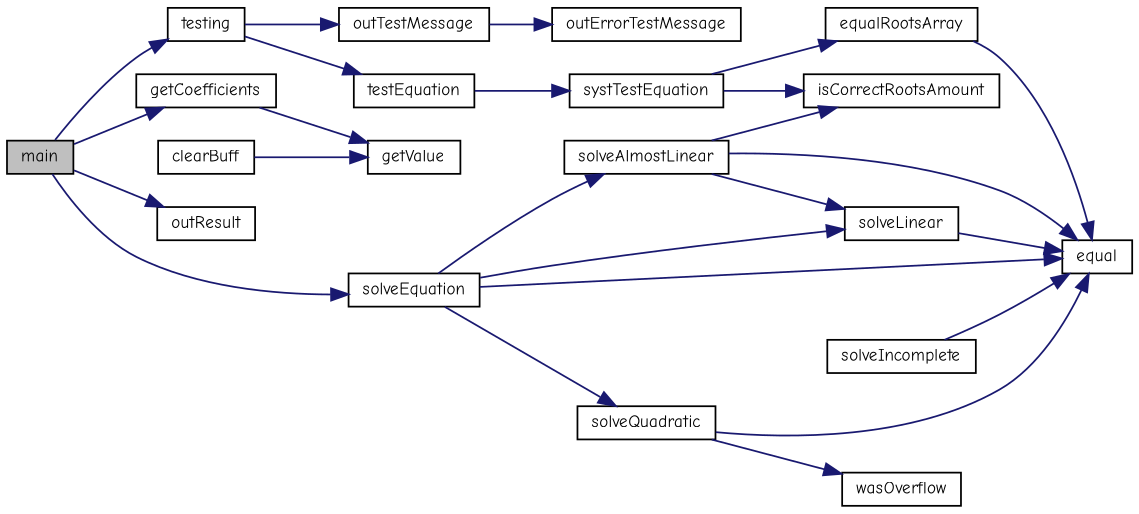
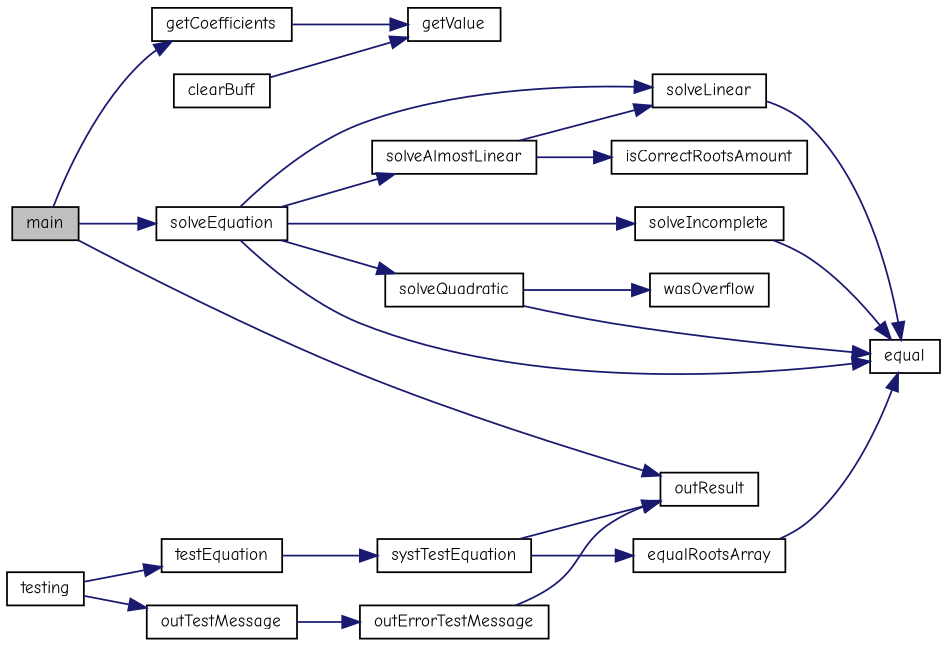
edge "main" -> "testing": removed
edge "systTestEquation" -> "isCorrectRootsAmount": now "systTestEquation" -> "outResult"
edge "solveAlmostLinear" -> "equal": removed
edge "solveEquation" -> "solveIncomplete": added
edge "outErrorTestMessage" -> "outResult": added
